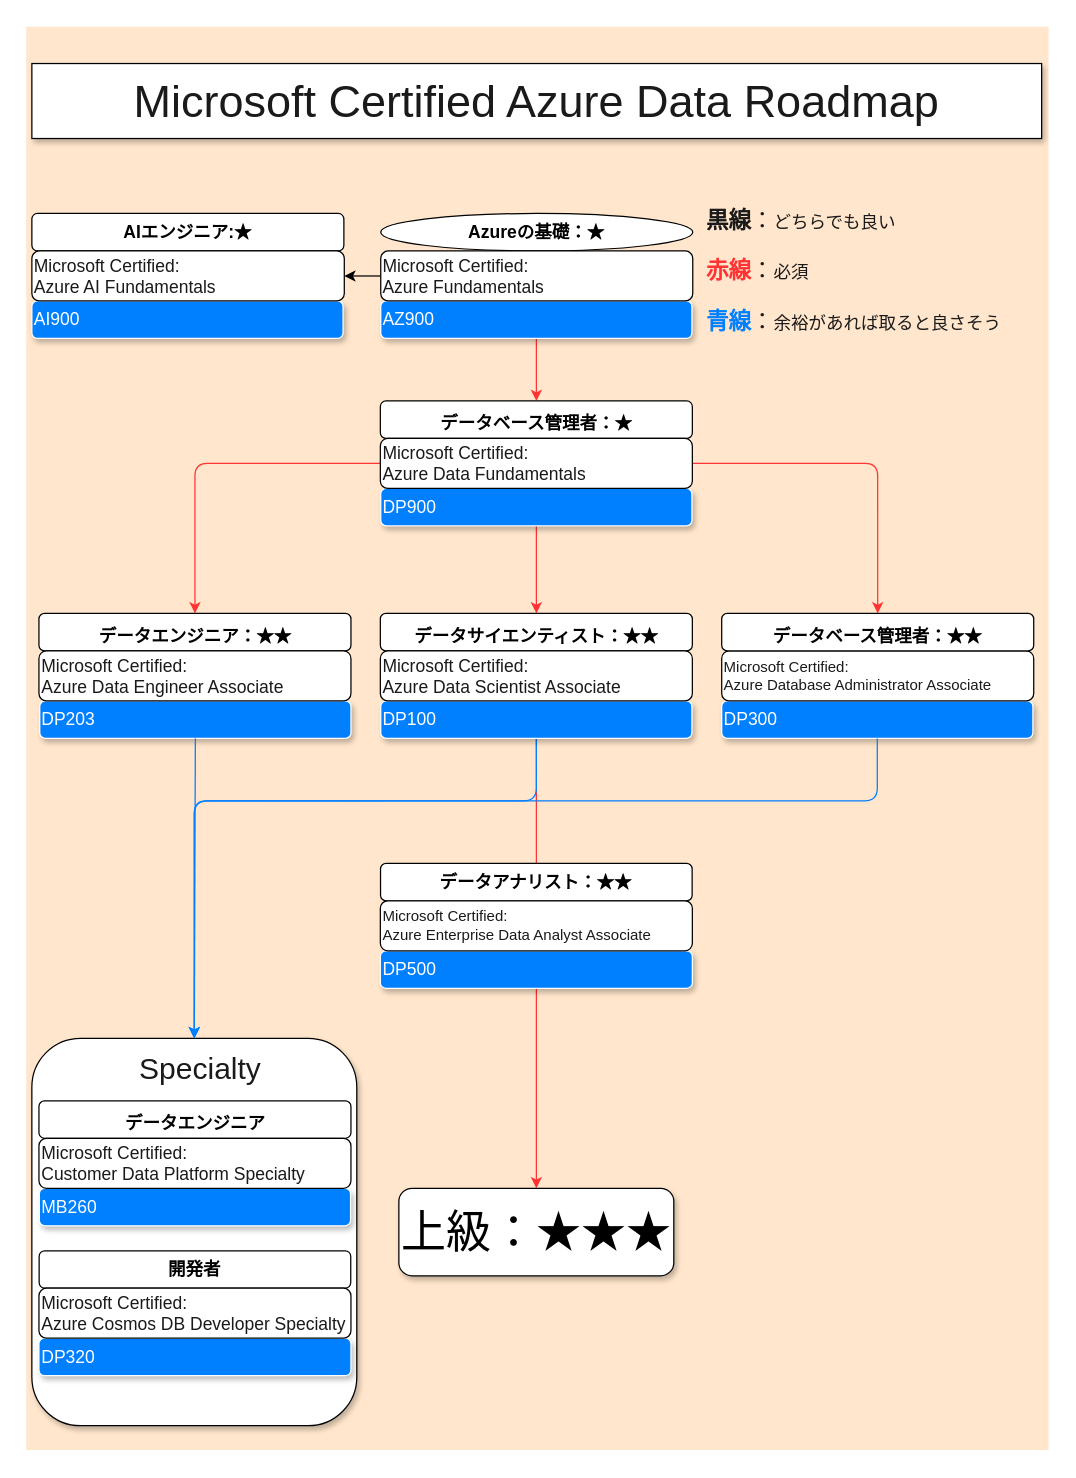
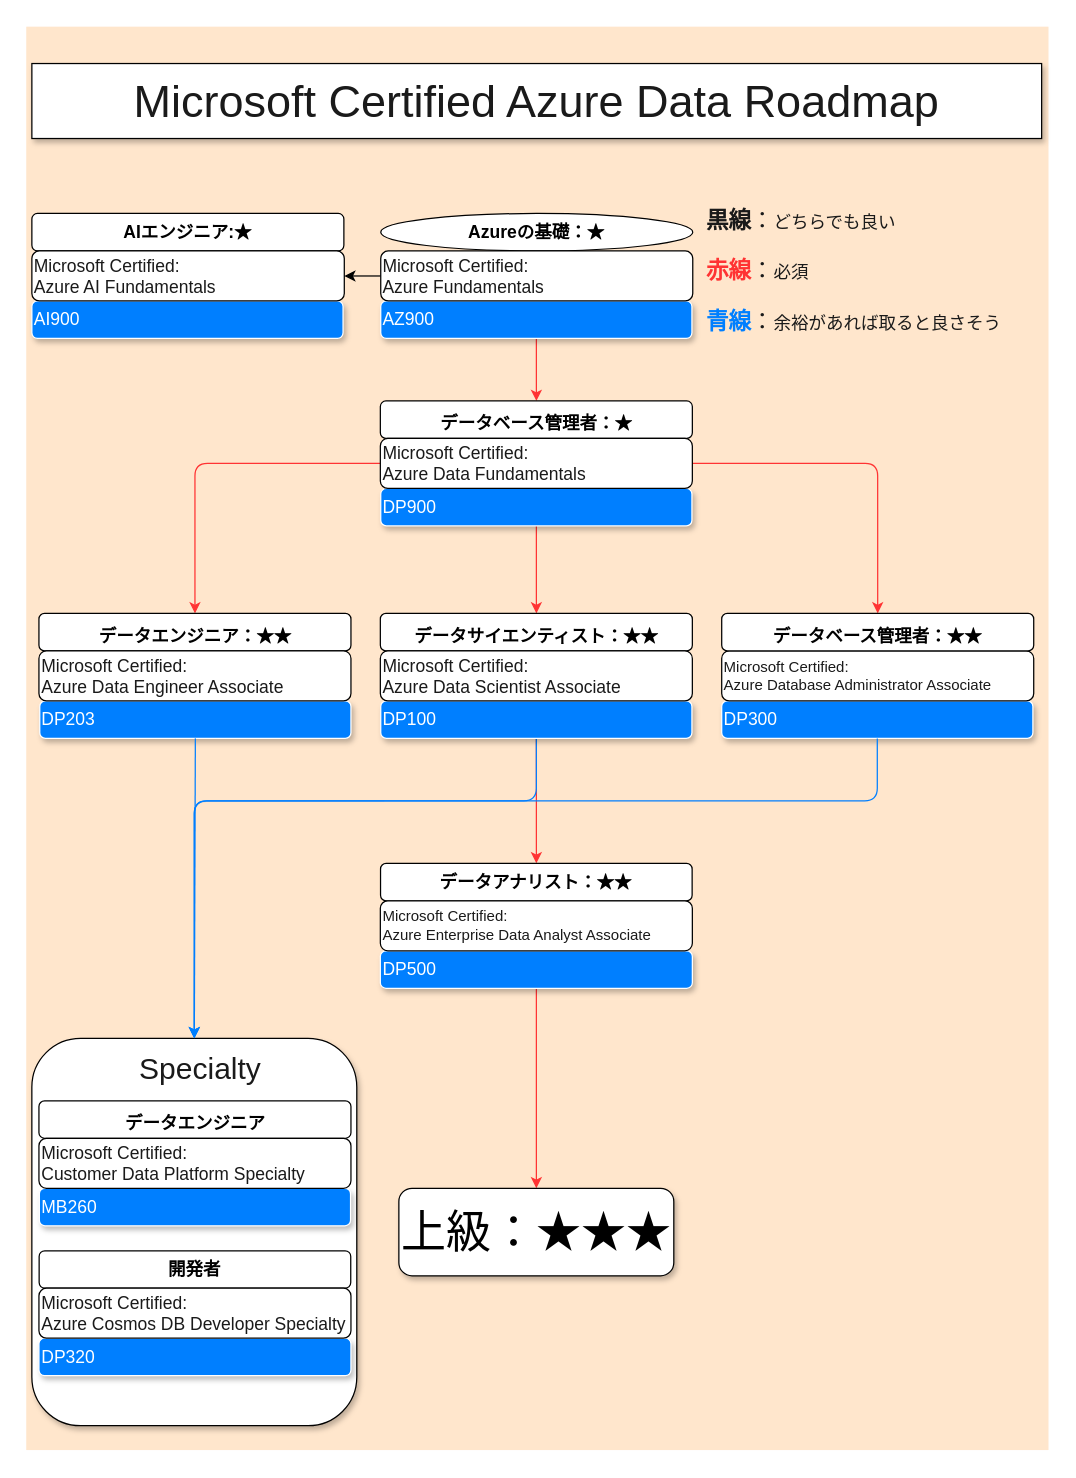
edge "DP100" -- "データアナリスト：★★": arrowhead none -> classic
